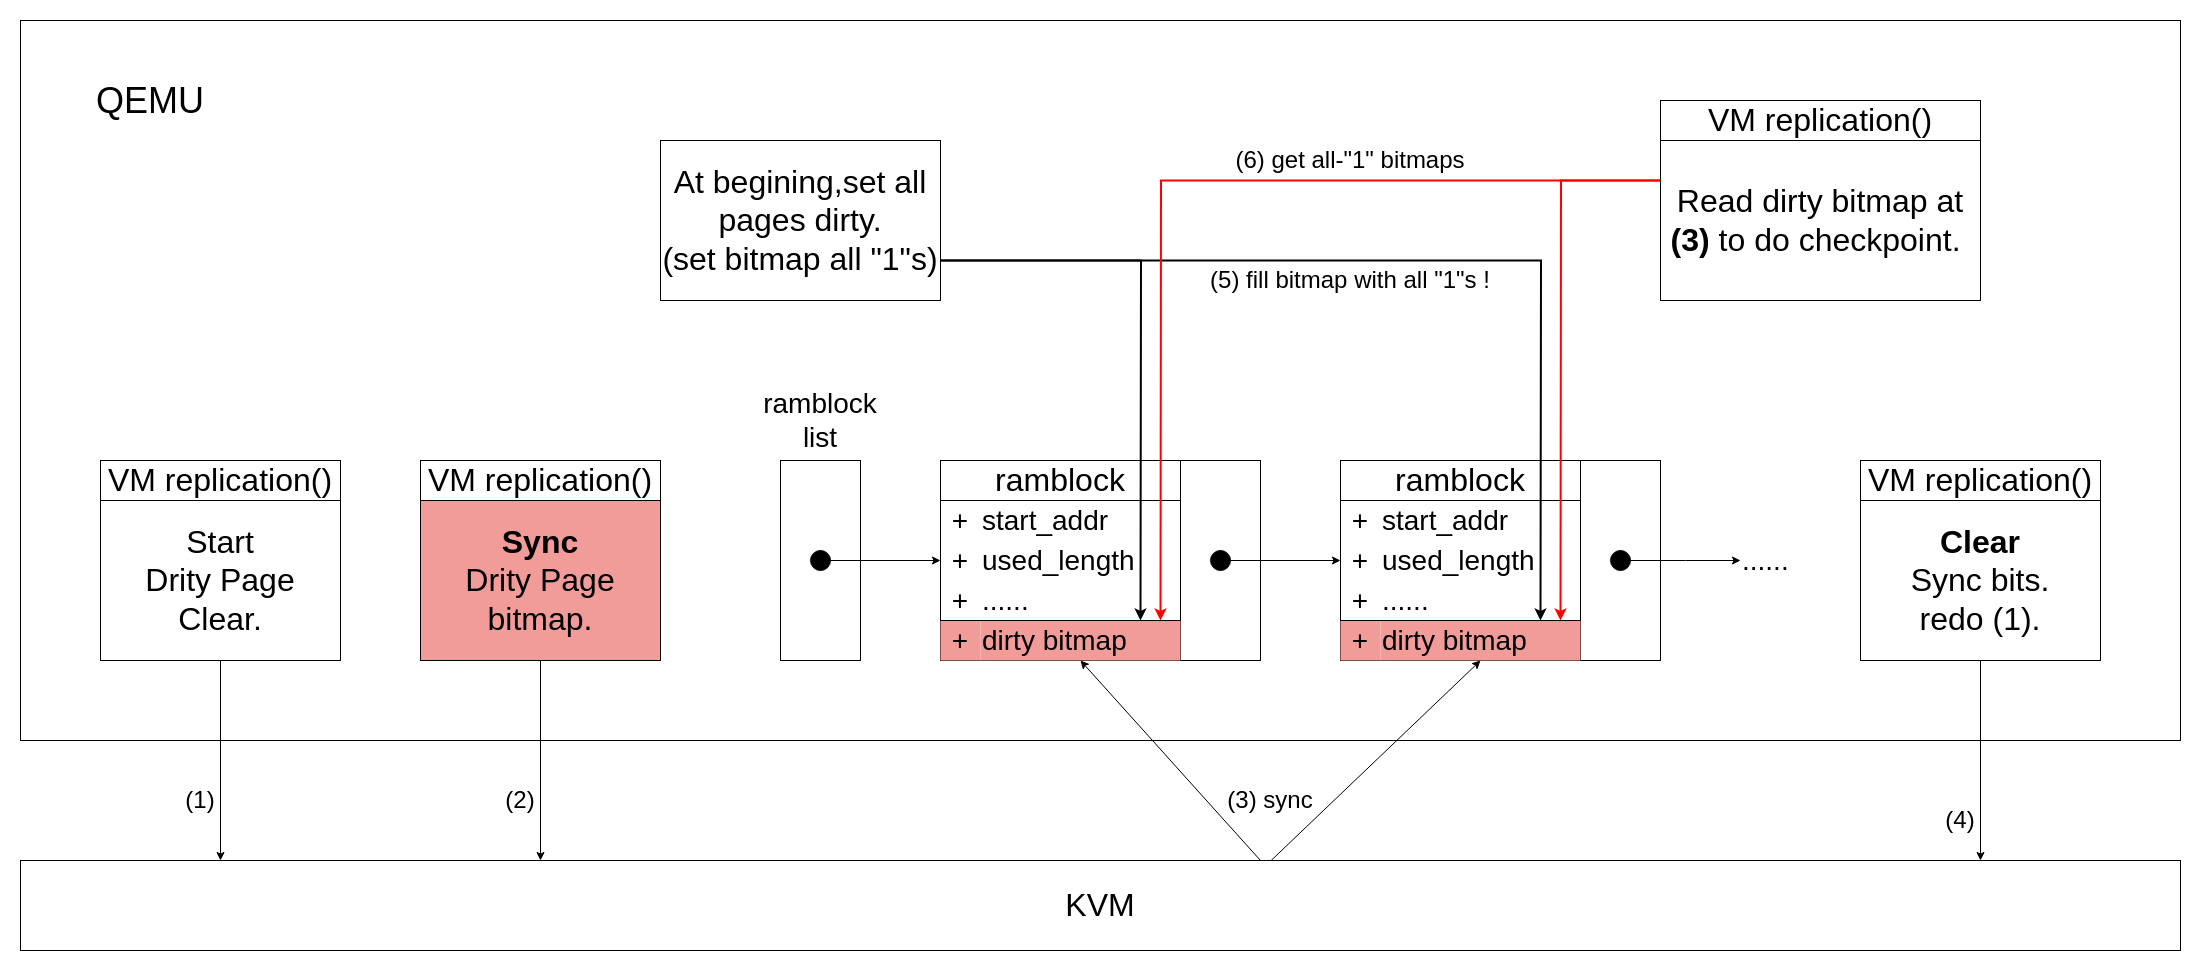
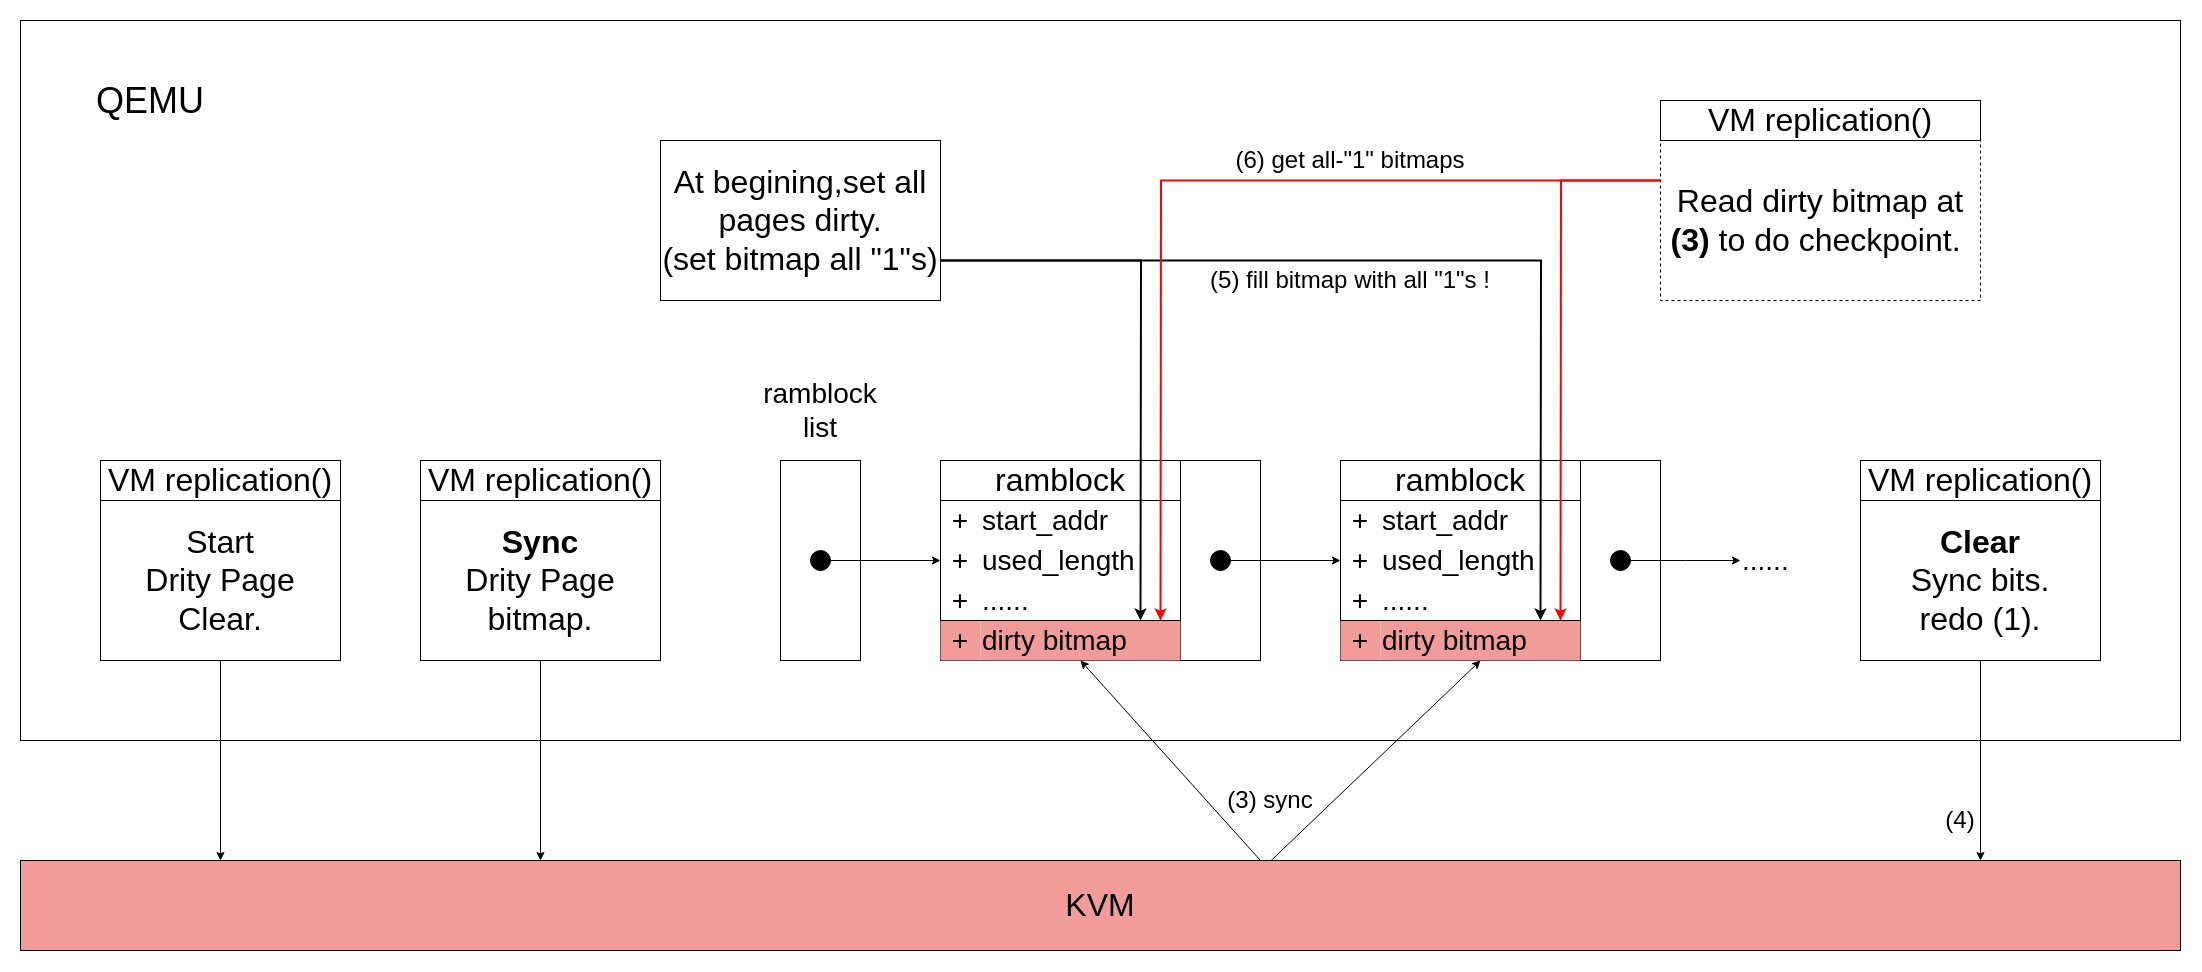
node "Read dirty bitmap at (3) to do checkpoint.": style solid -> dashed
node "ramblock list": moved (821, 421) -> (821, 411)
node "Sync Drity Page bitmap.": fillcolor #f19c99 -> #ffffff
node "(1)": removed
node "(2)": removed
node "KVM": fillcolor #ffffff -> #f19c99
